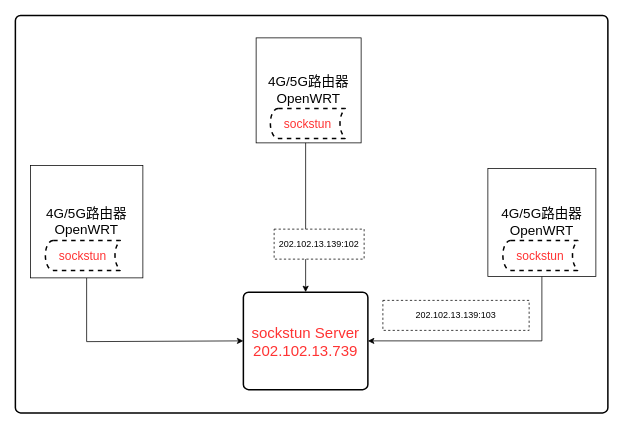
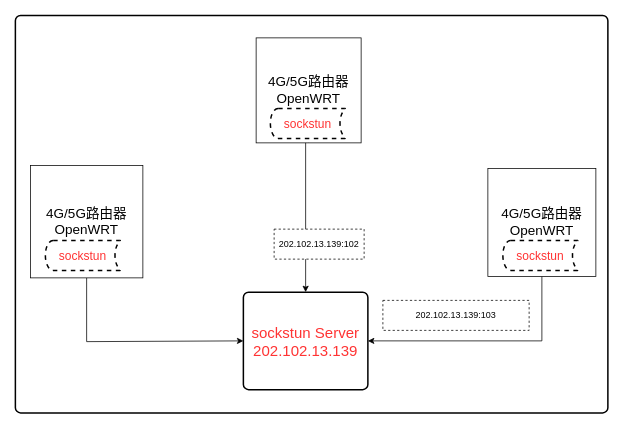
node "sockstun Server 202.102.13.739": label "sockstun Server 202.102.13.739" -> "sockstun Server 202.102.13.139"
